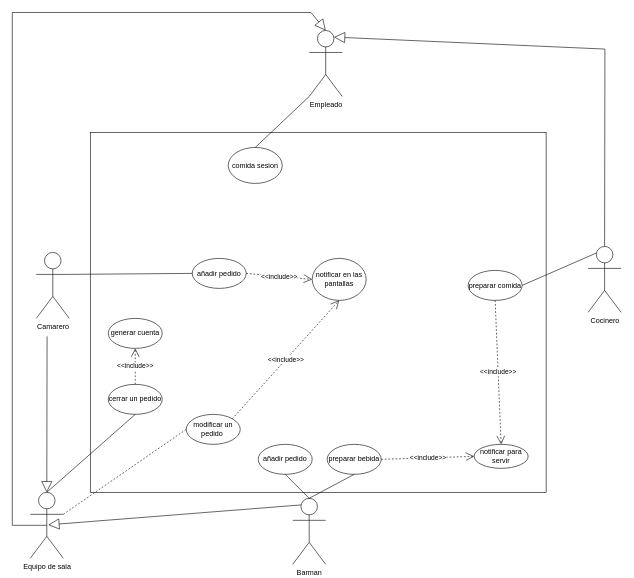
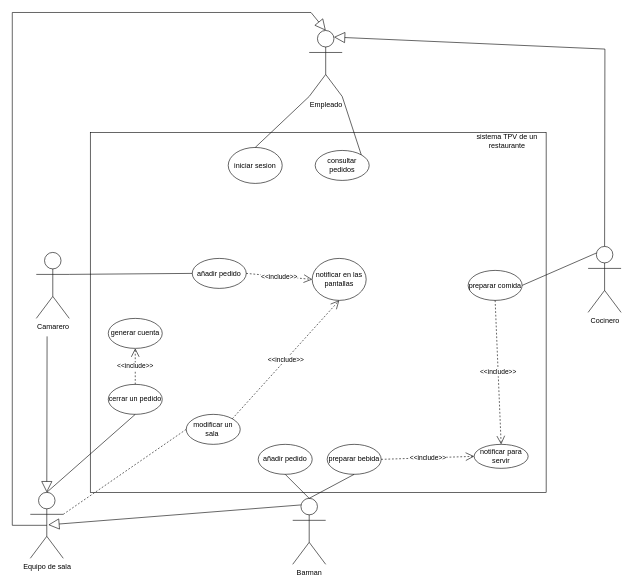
edge "Empleado" -- "consultar pedidos": added
node "sistema TPV de un restaurante": added
node "comida sesion": label "comida sesion" -> "iniciar sesion"
node "consultar pedidos": added
node "modificar un pedido": label "modificar un pedido" -> "modificar un sala"
